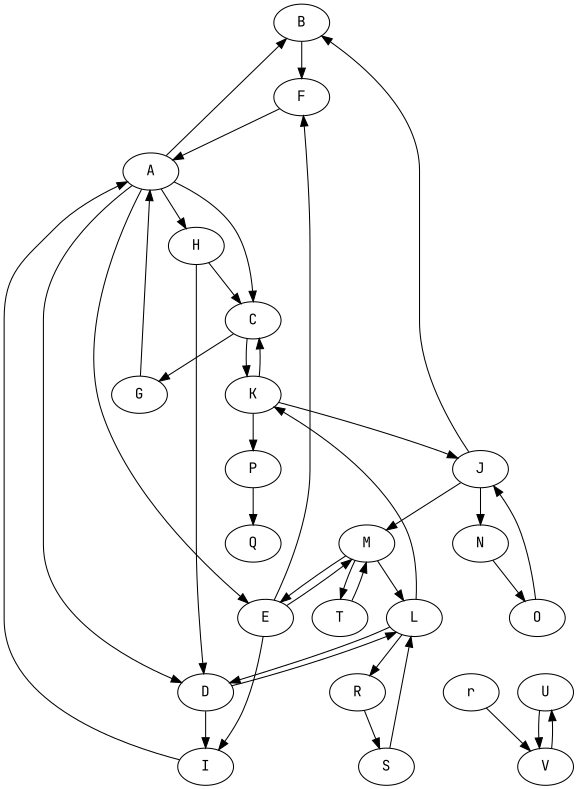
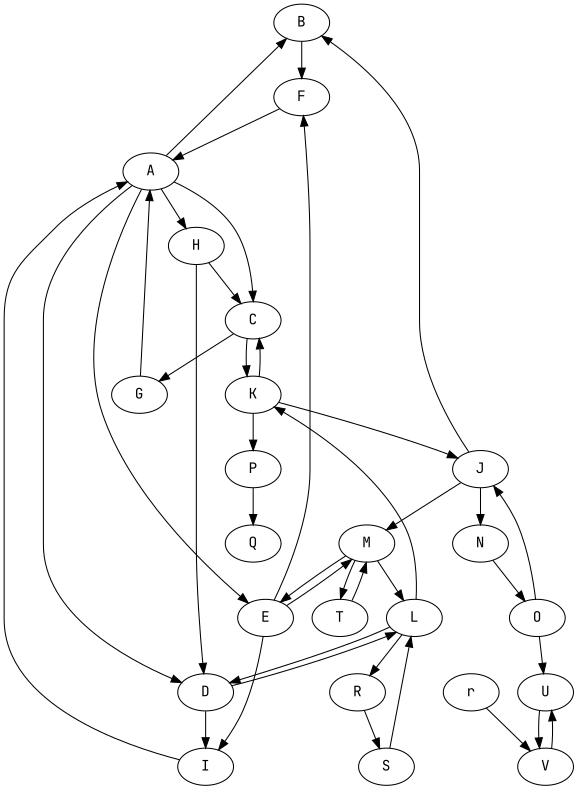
edge "O" -> "U": added
